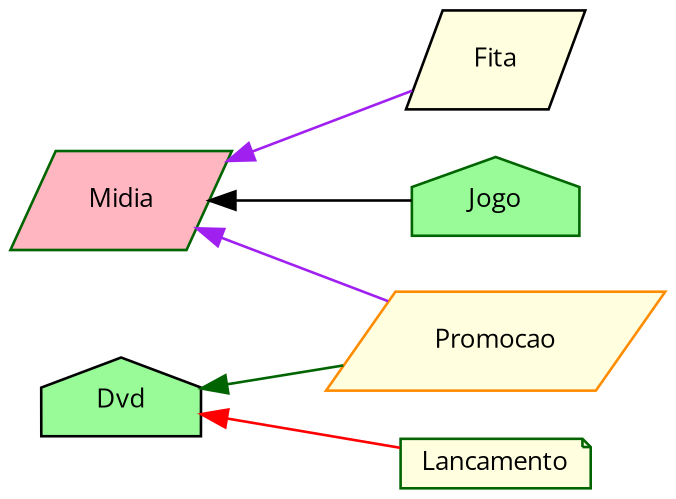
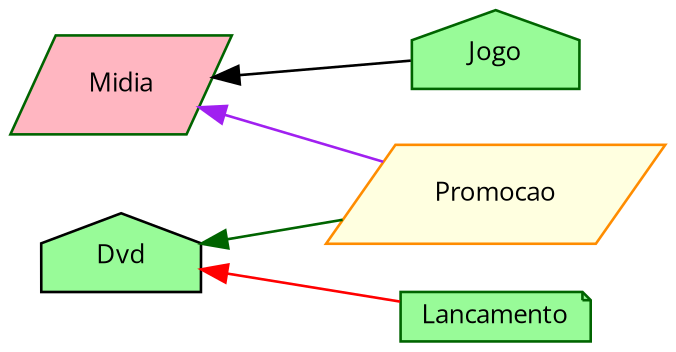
node "Fita": removed
node "Lancamento": fillcolor lightyellow -> palegreen
